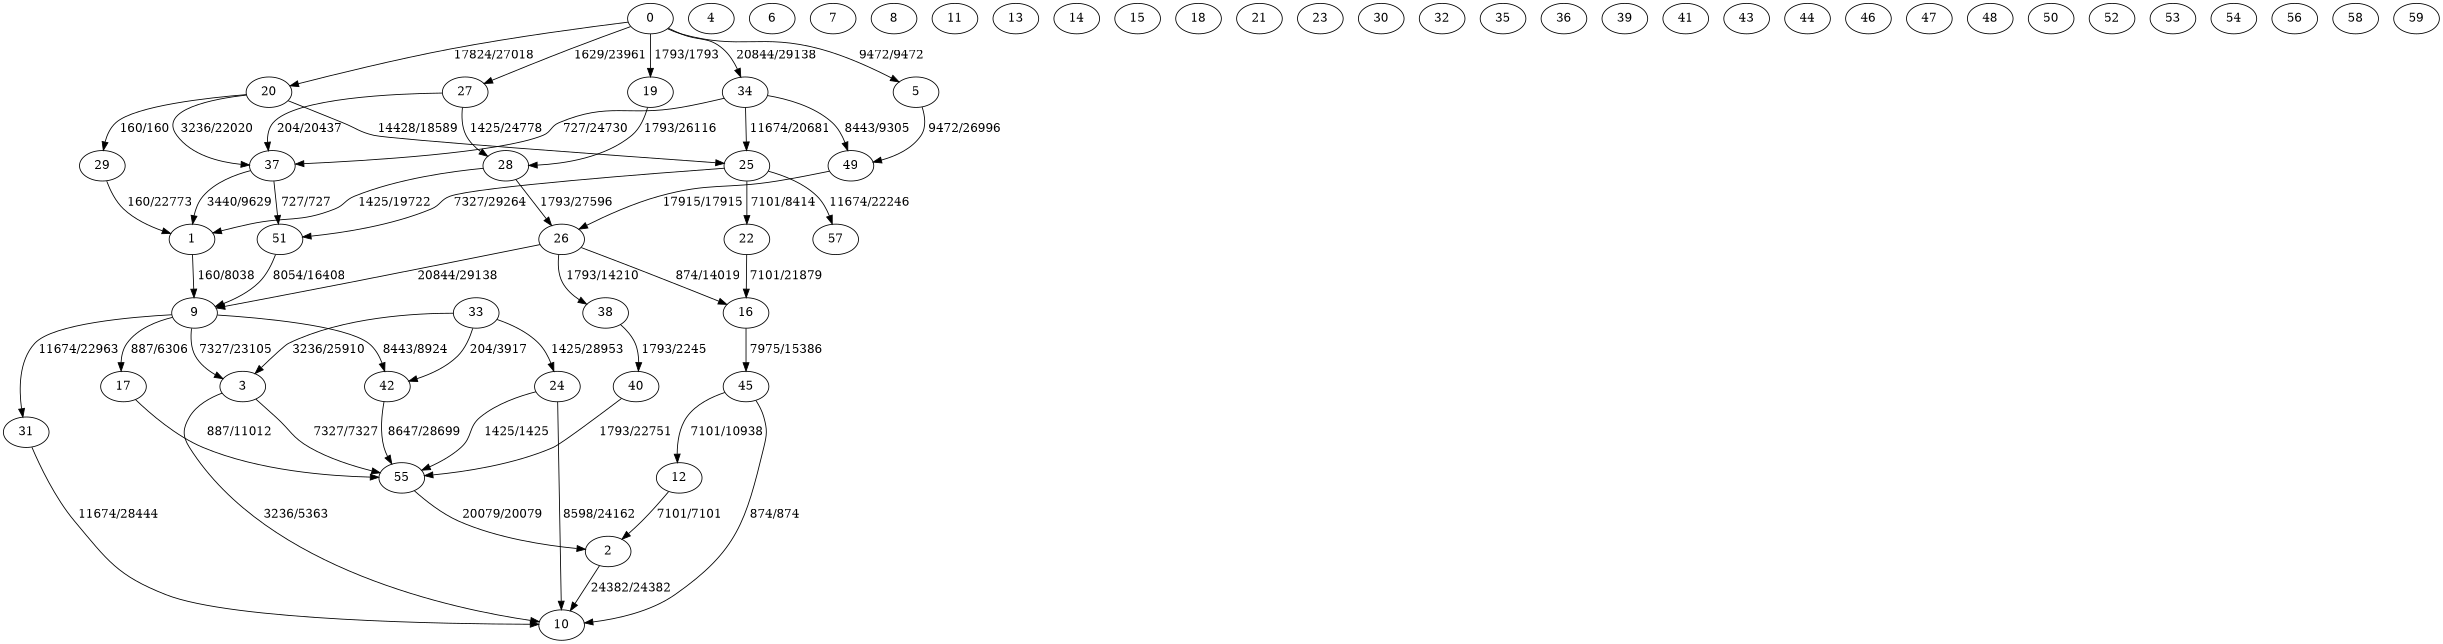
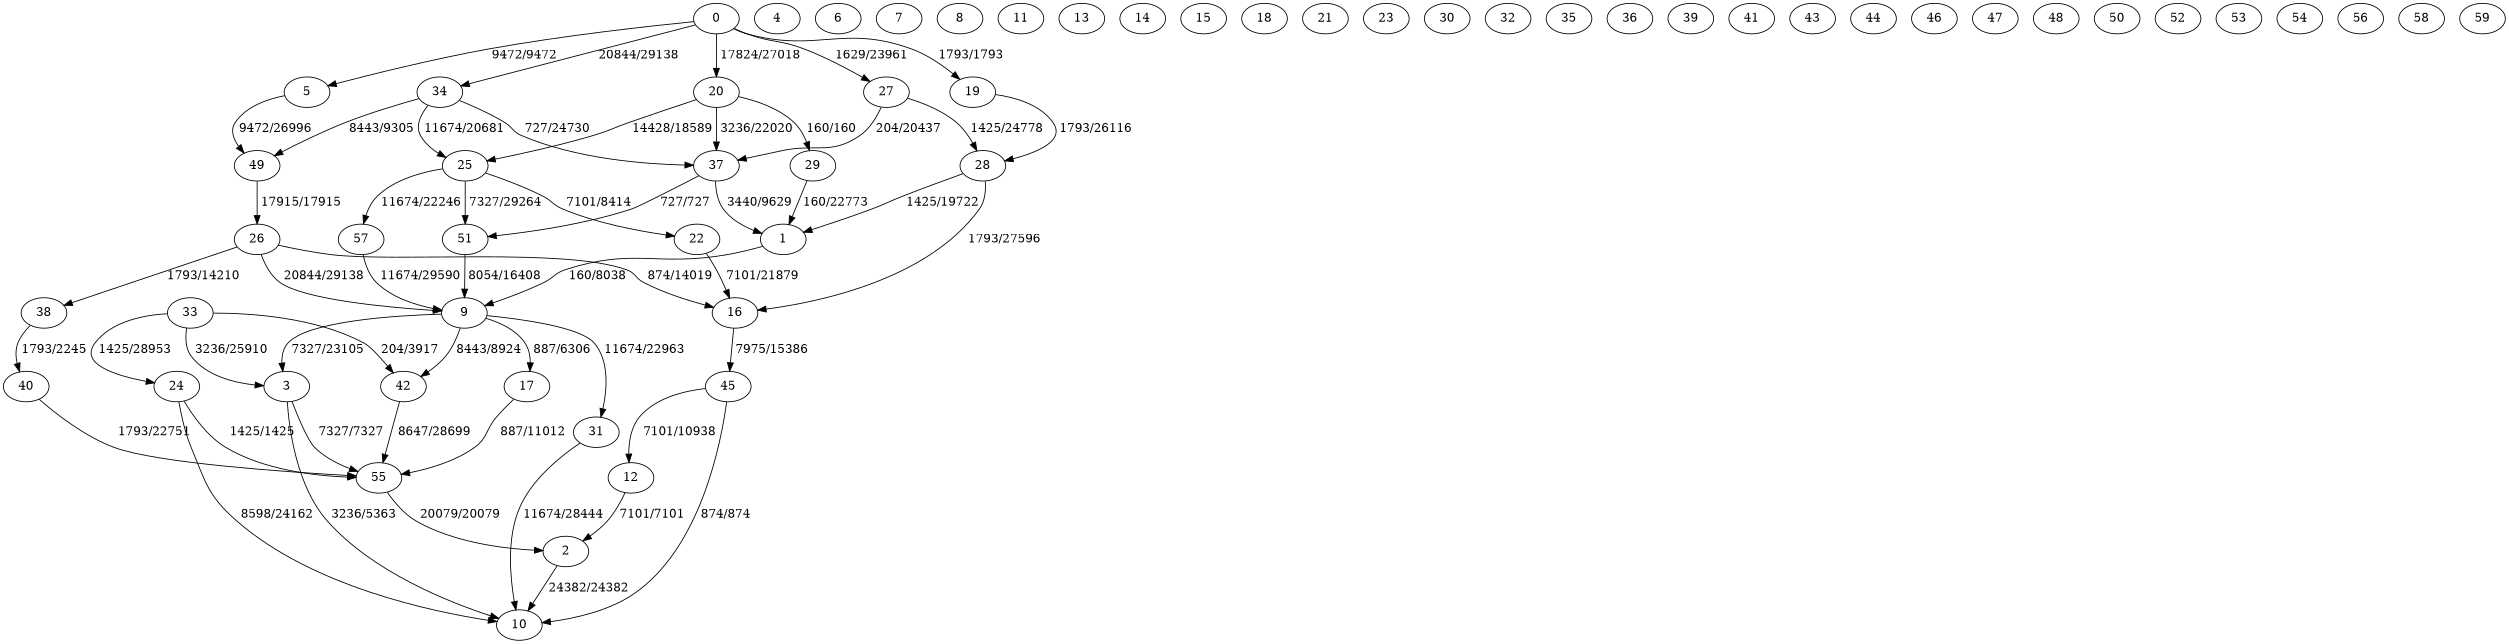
edge "28" -> "26": now "28" -> "16"
edge "57" -> "9": added, label "11674/29590"
